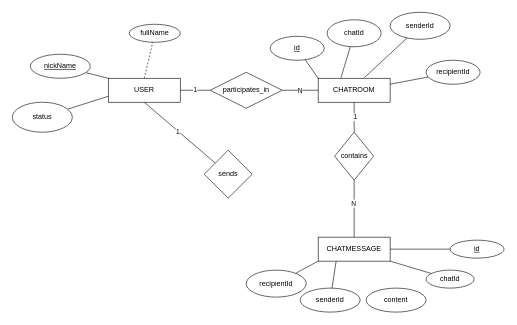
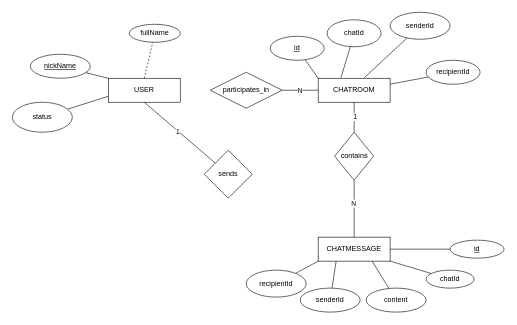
edge "USER" -- "participates_in": removed, label "1"
edge "CHATMESSAGE" -- "content": added
